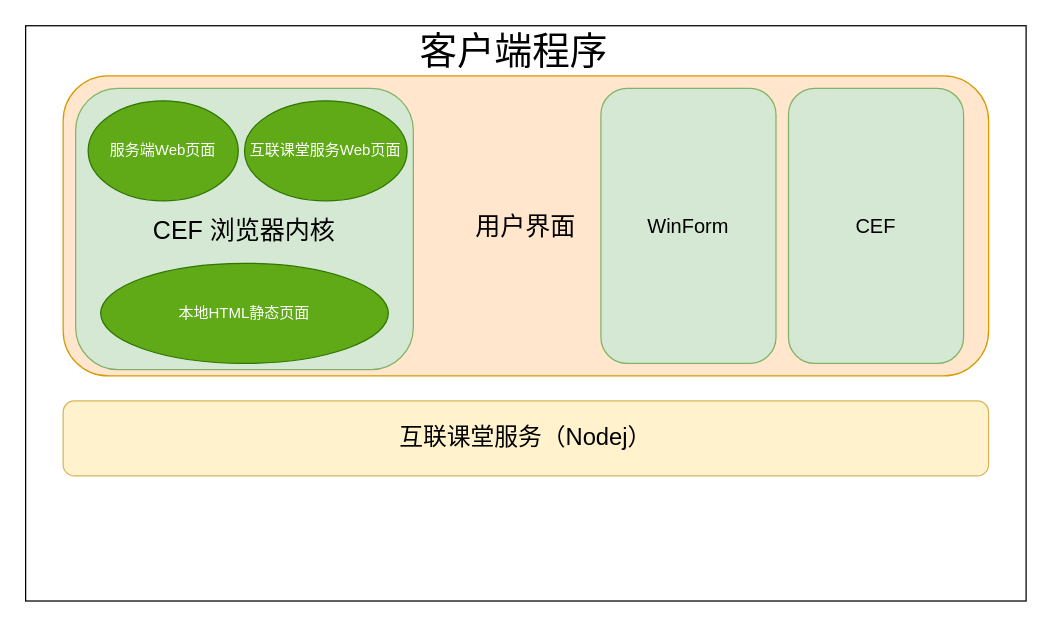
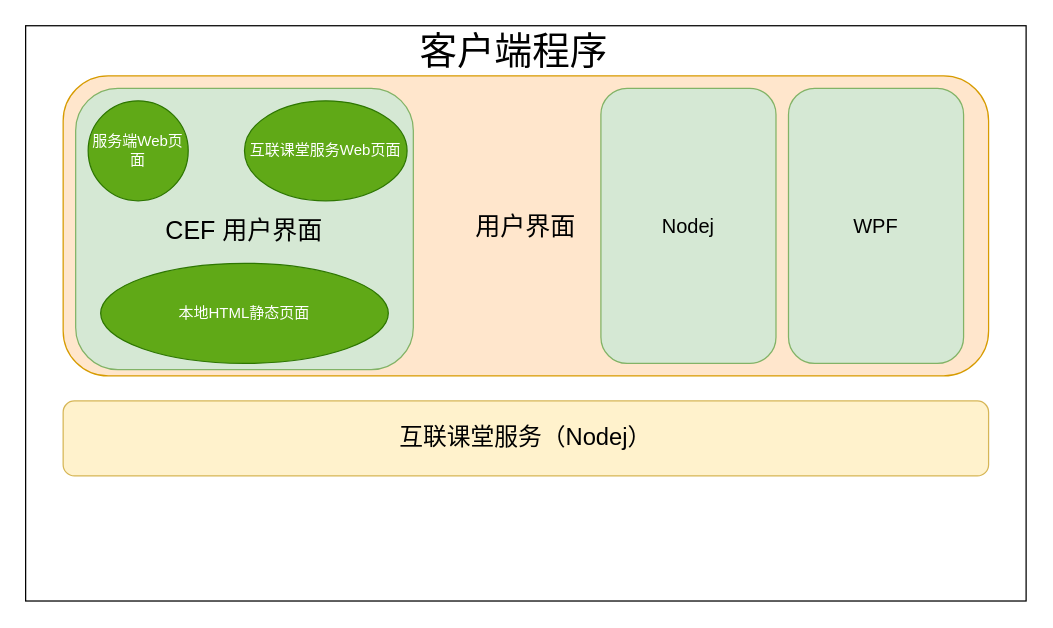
node "服务端Web页面": size 150x100 -> 100x100
node "WinForm": label "WinForm" -> "Nodej"
node "CEF": label "CEF" -> "WPF"
node "CEF 浏览器内核": label "CEF 浏览器内核" -> "CEF 用户界面"
